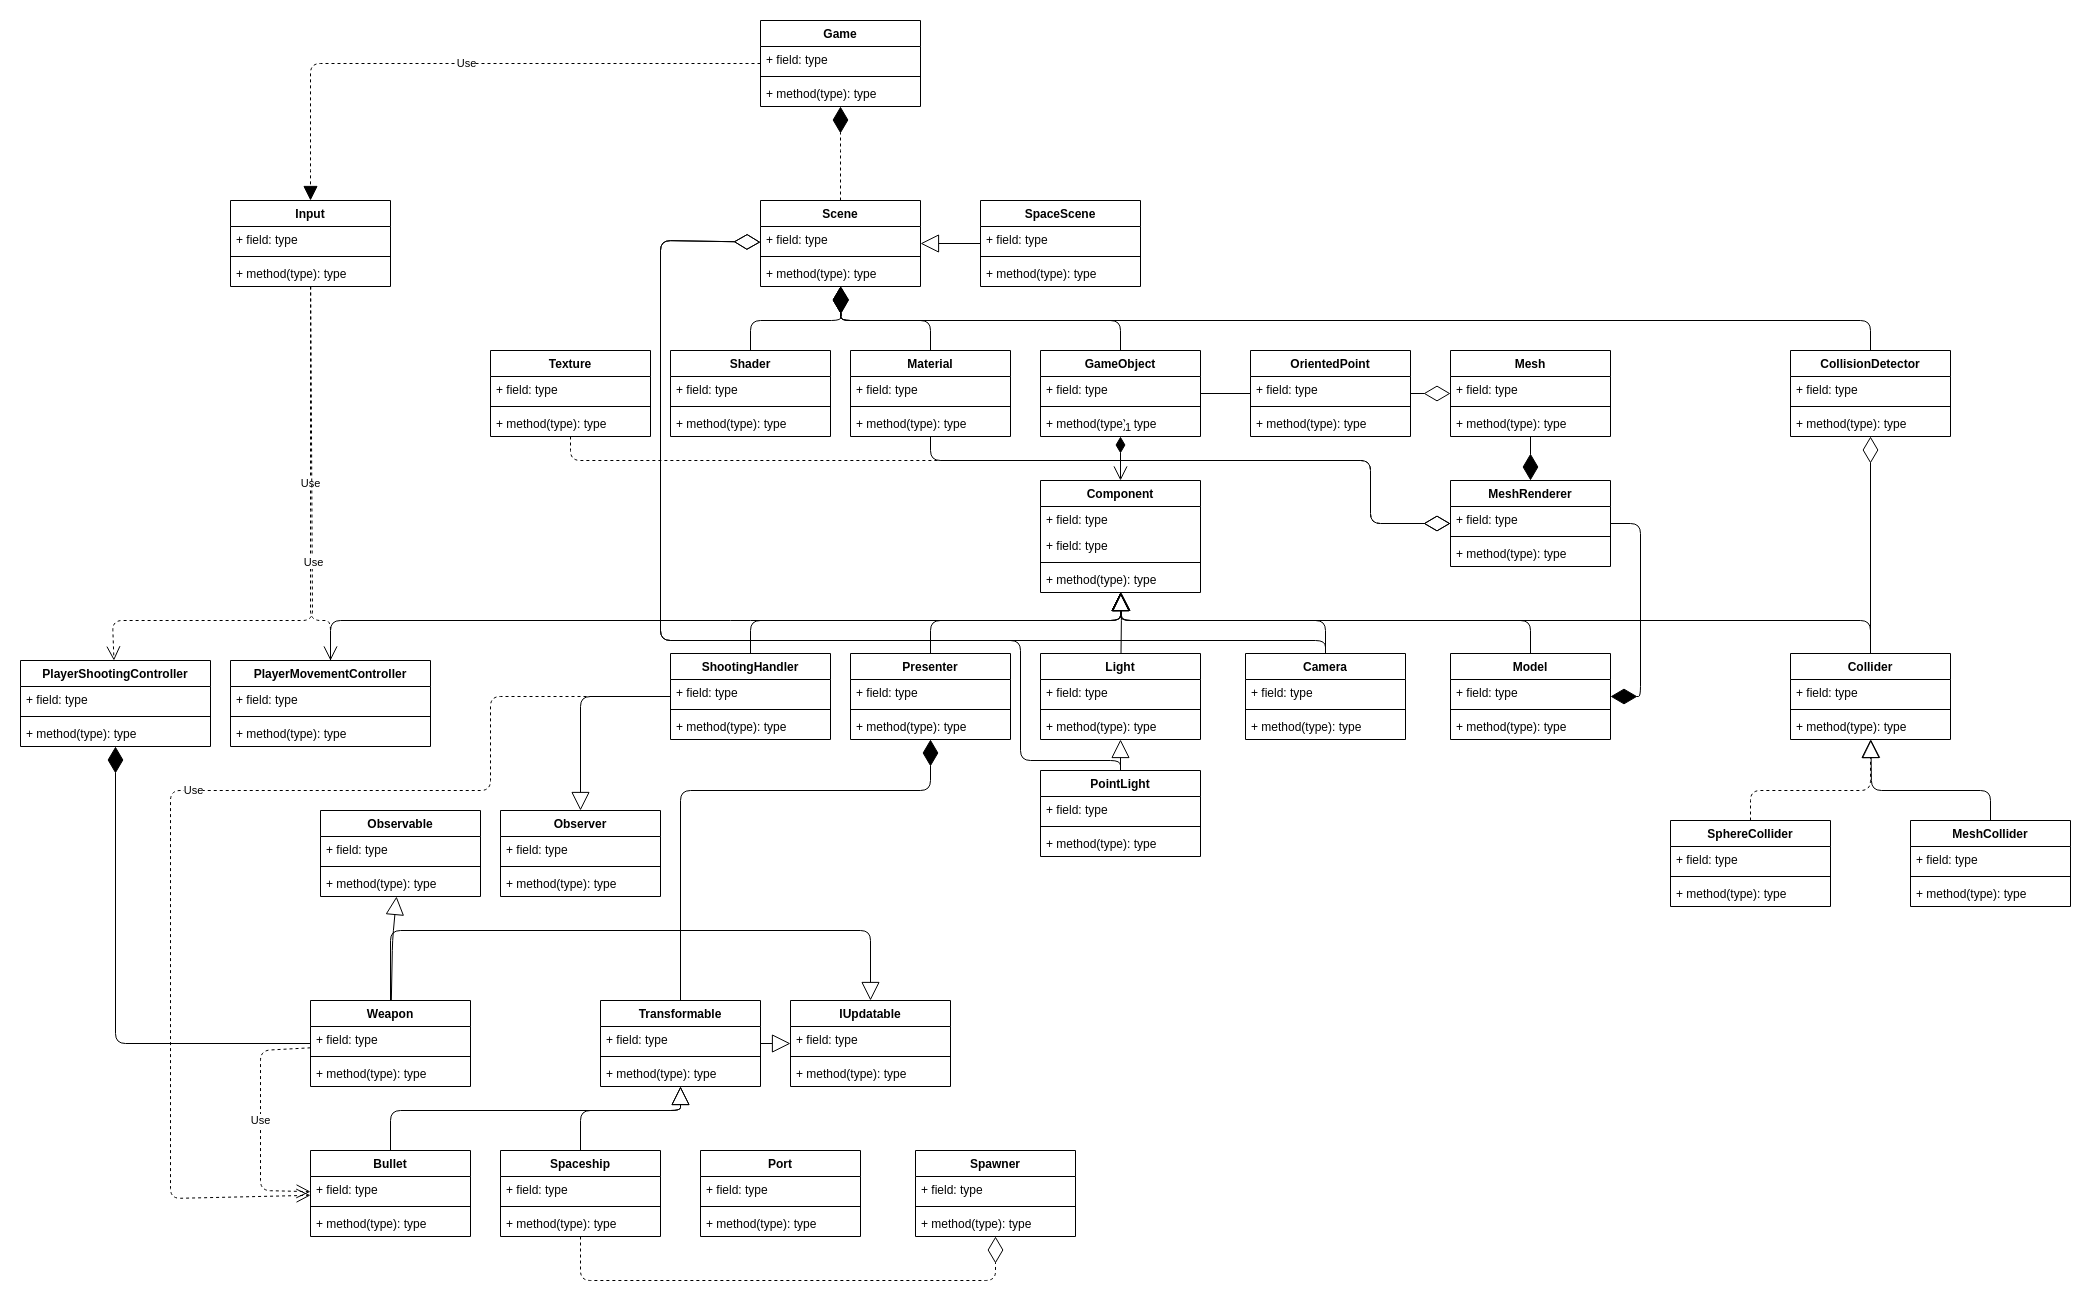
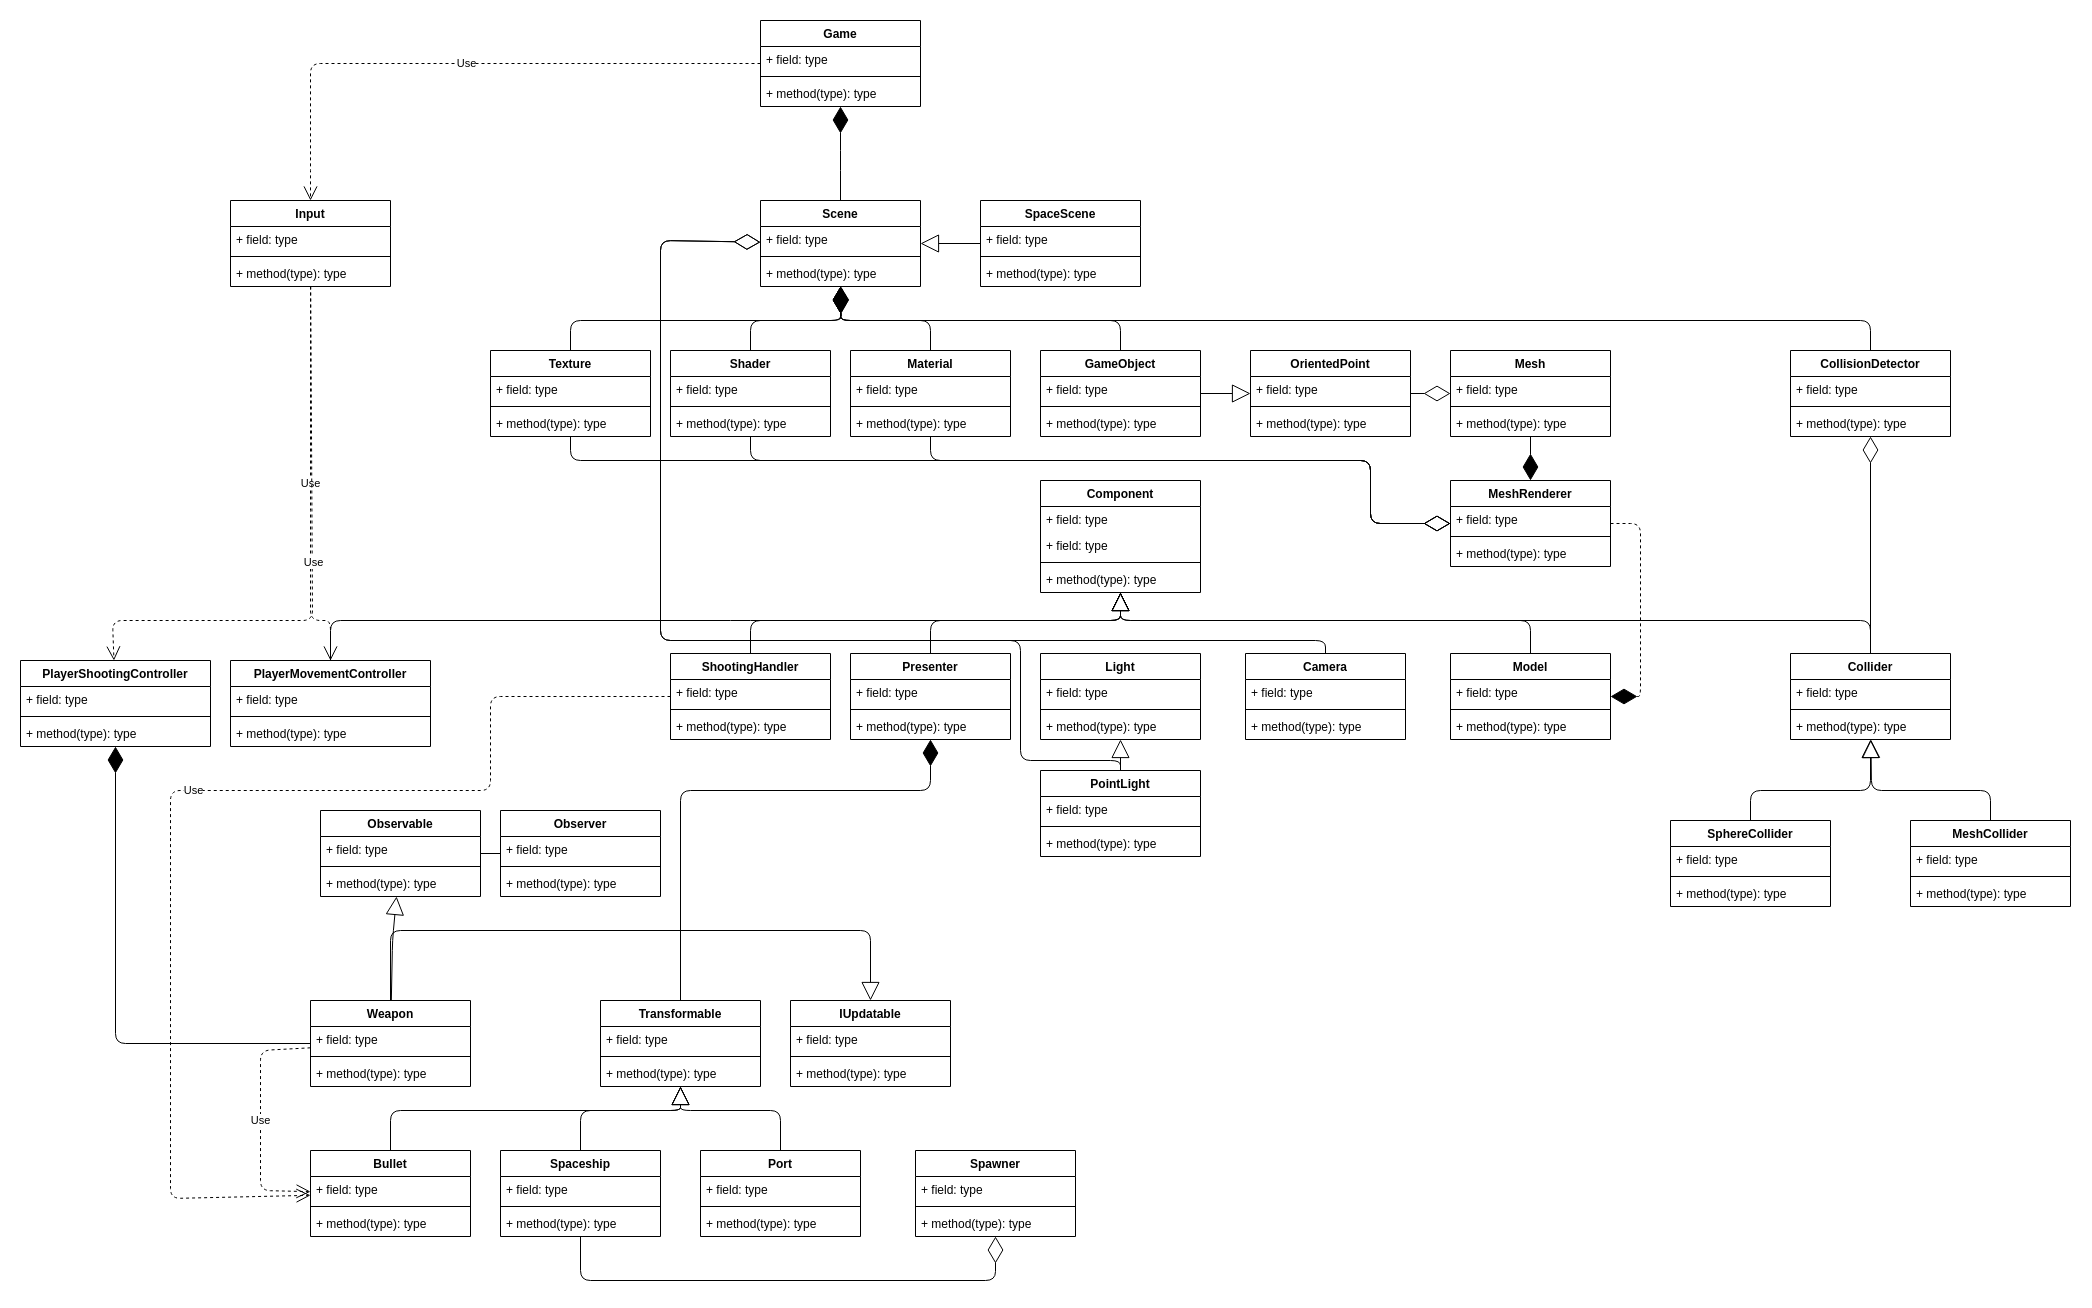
edge "Scene" -> "Game": style dashed -> solid
edge "Game" -> "Input": arrowhead block -> open
edge "Texture" -> "Scene": added
edge "GameObject" -- "OrientedPoint": arrowhead none -> block
edge "Shader" -> "MeshRenderer": added
edge "Texture" -> "MeshRenderer": style dashed -> solid
edge "GameObject" -- "Component": removed, label "1"
edge "MeshRenderer" -> "Model": style solid -> dashed
edge "Camera" -> "Component": removed
edge "Light" -> "Component": removed
edge "ShootingHandler" -> "Observer": removed
edge "SphereCollider" -> "Collider": style dashed -> solid
edge "Observable" -- "Observer": added
edge "Transformable" -> "IUpdatable": removed
edge "Port" -> "Transformable": added
edge "Spaceship" -> "Spawner": style dashed -> solid
